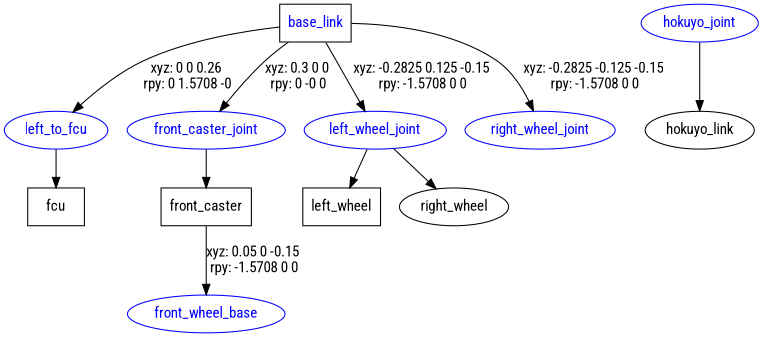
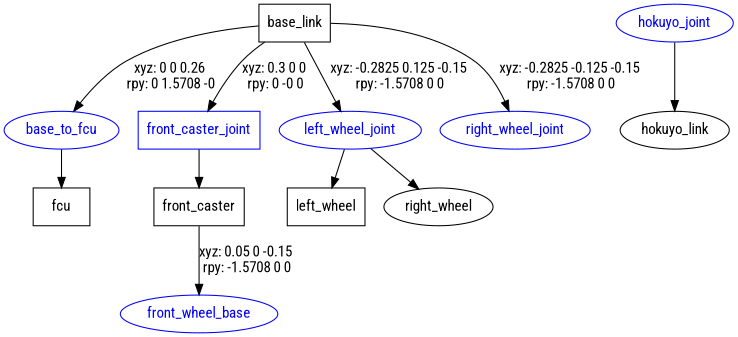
node "base_link": fontcolor blue -> black
node "left_to_fcu": label "left_to_fcu" -> "base_to_fcu"
node "front_caster_joint": shape ellipse -> box
